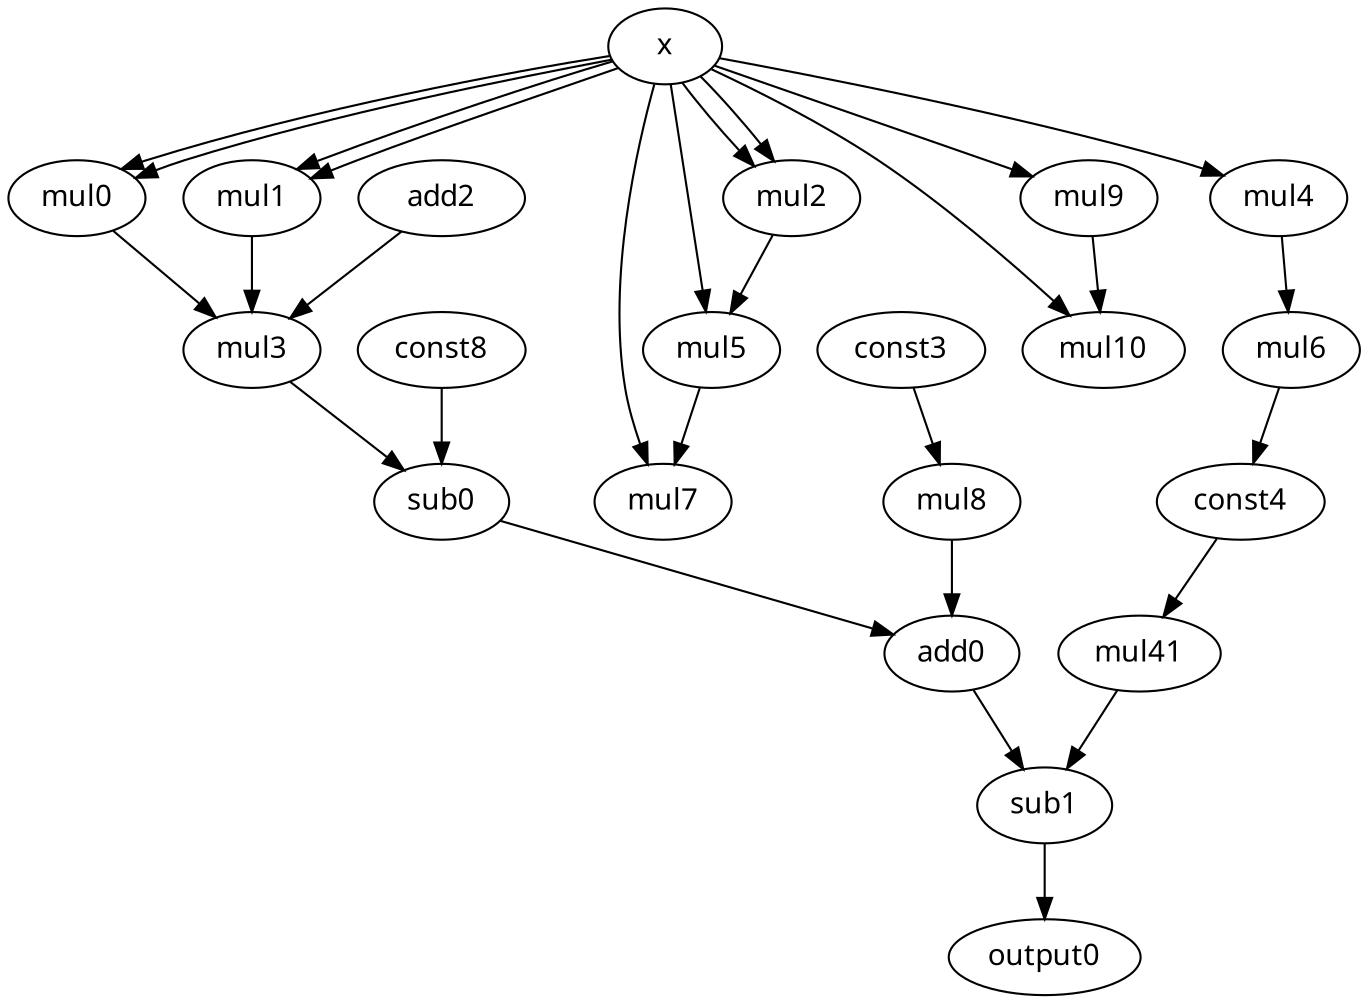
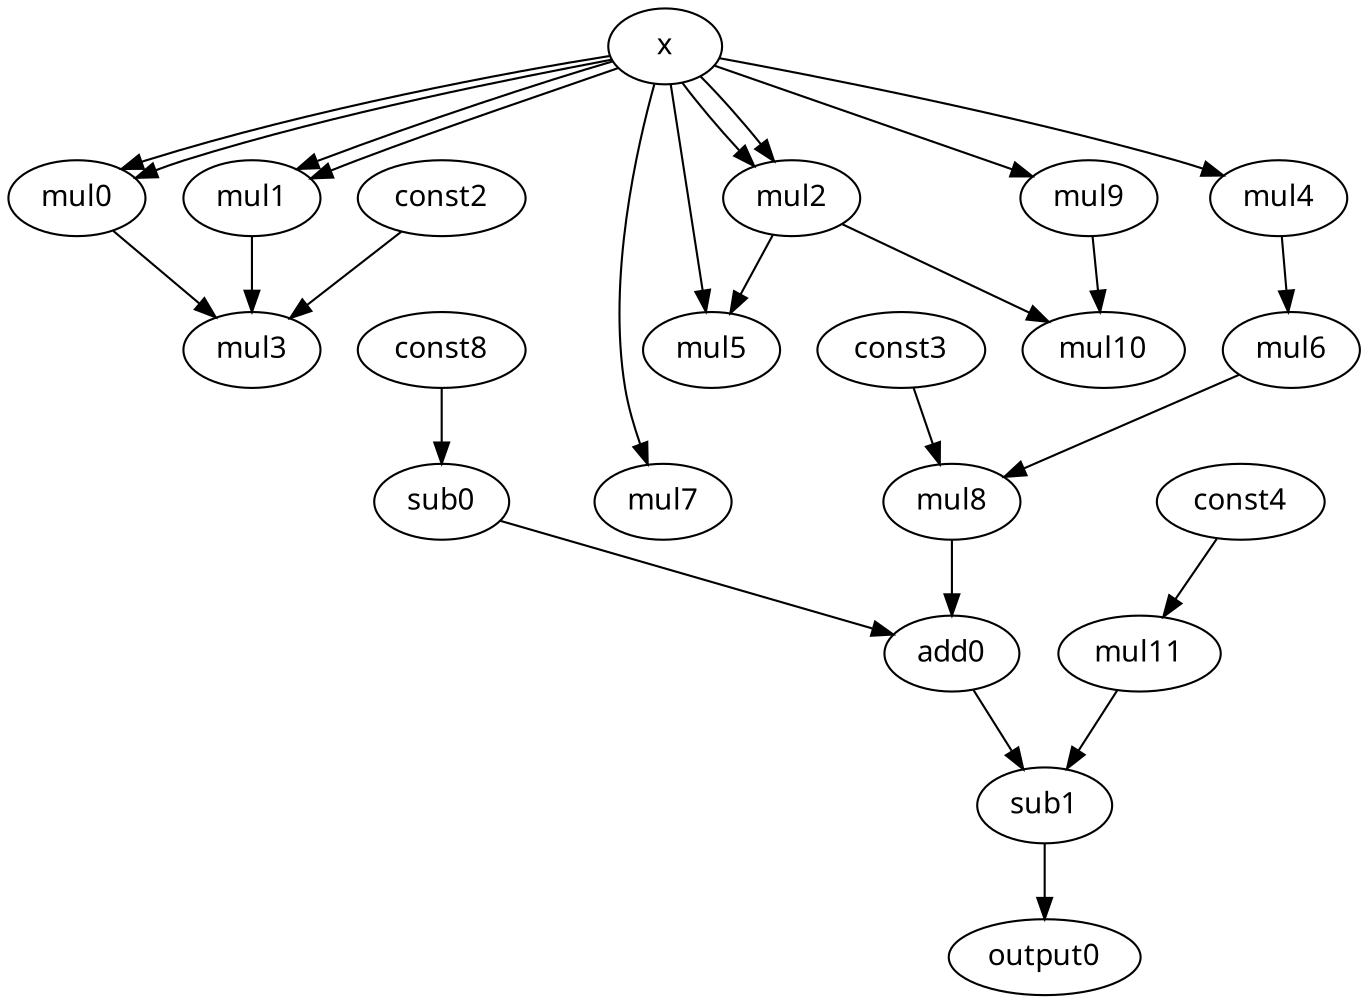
edge "x" -> "mul10": now "mul2" -> "mul10"
node "add2": label "add2" -> "const2"
edge "mul5" -> "mul7": removed
edge "mul6" -> "const4": now "mul6" -> "mul8"
edge "mul3" -> "sub0": removed
node "mul41": label "mul41" -> "mul11"
